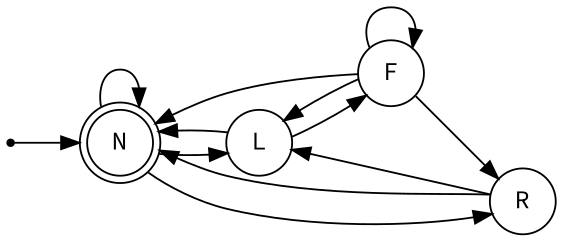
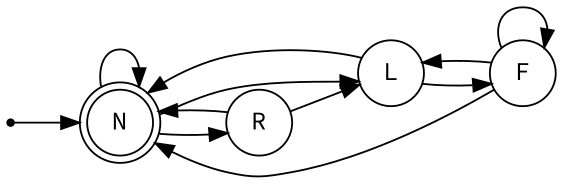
edge "F" -> "R": removed
